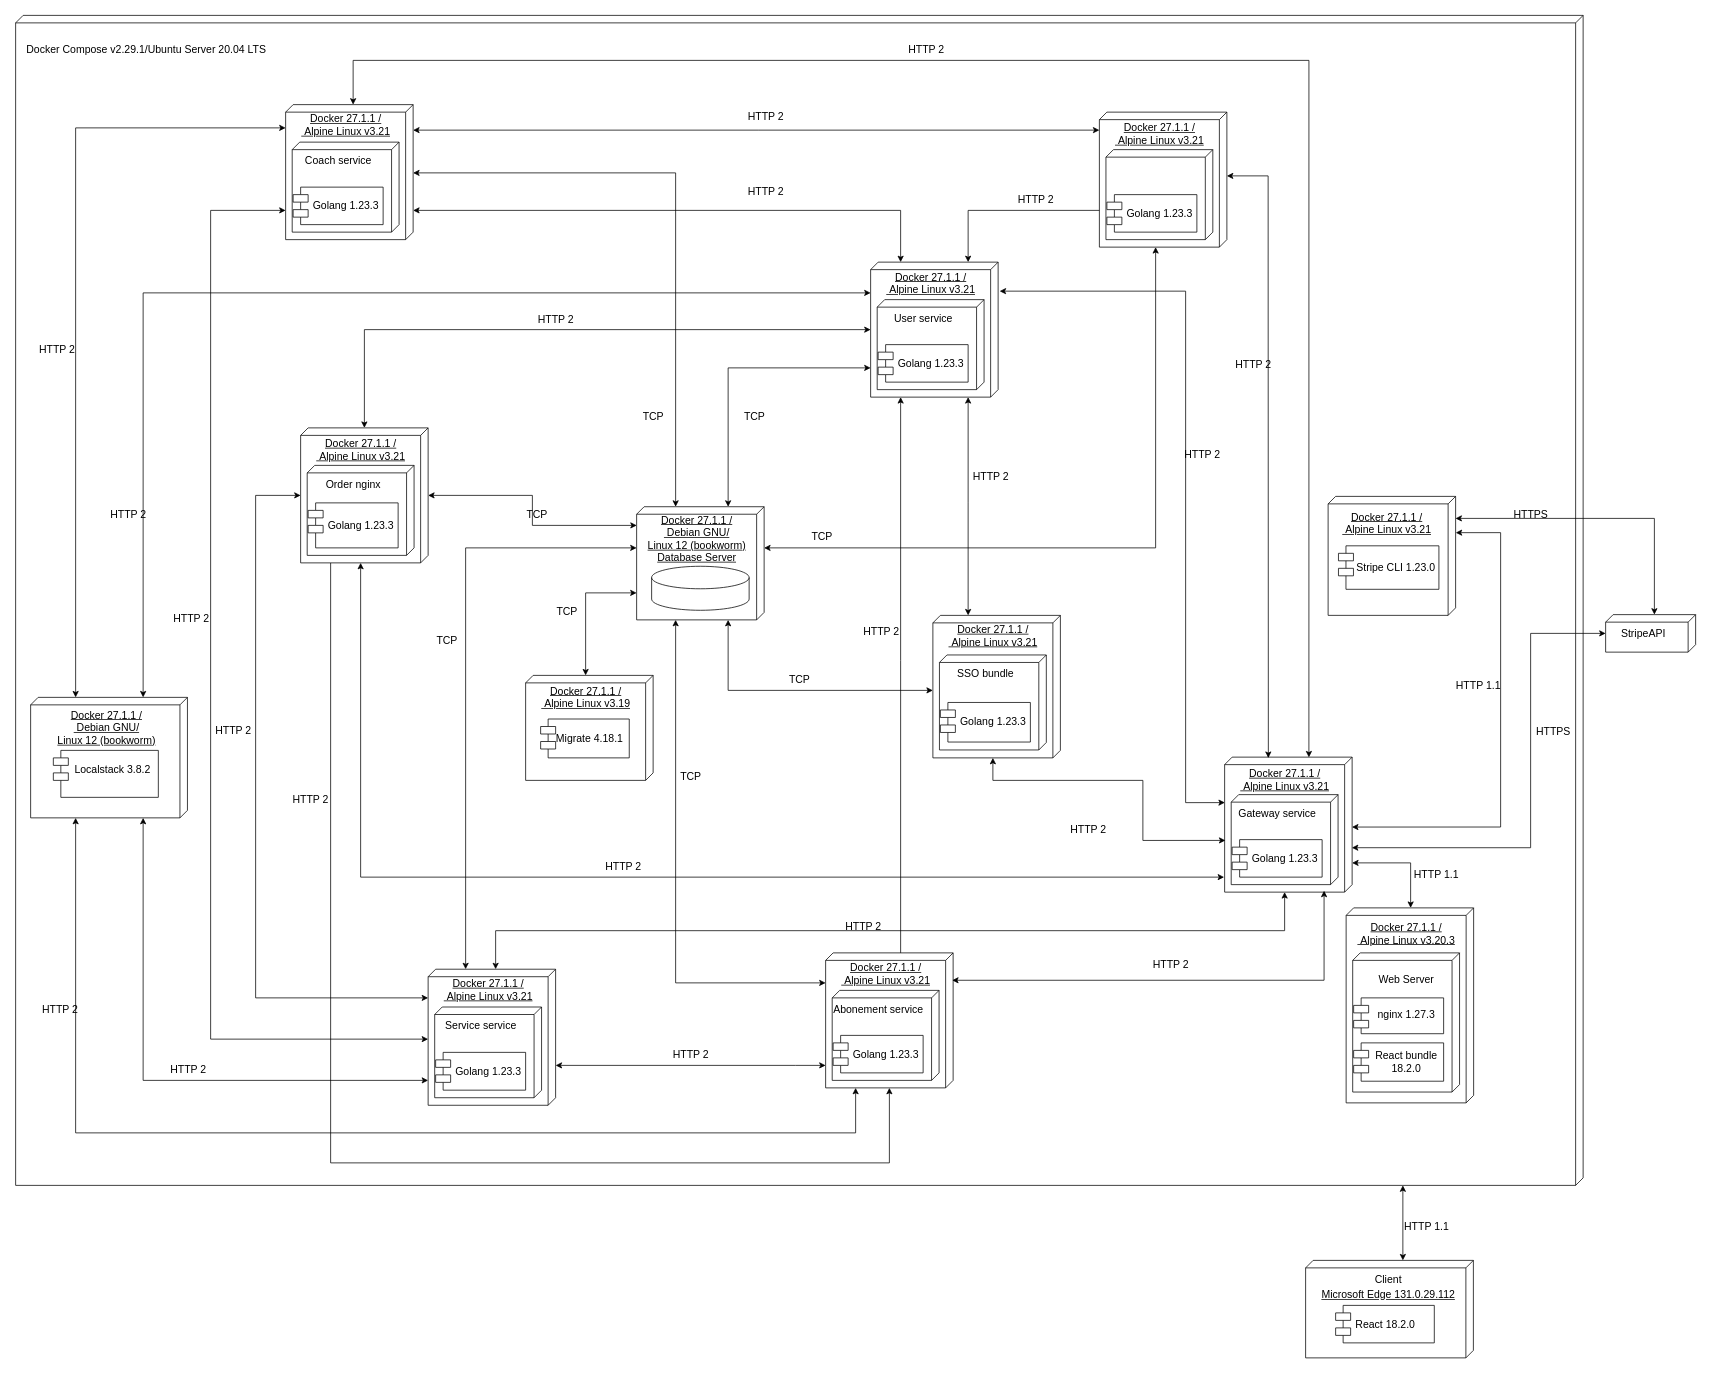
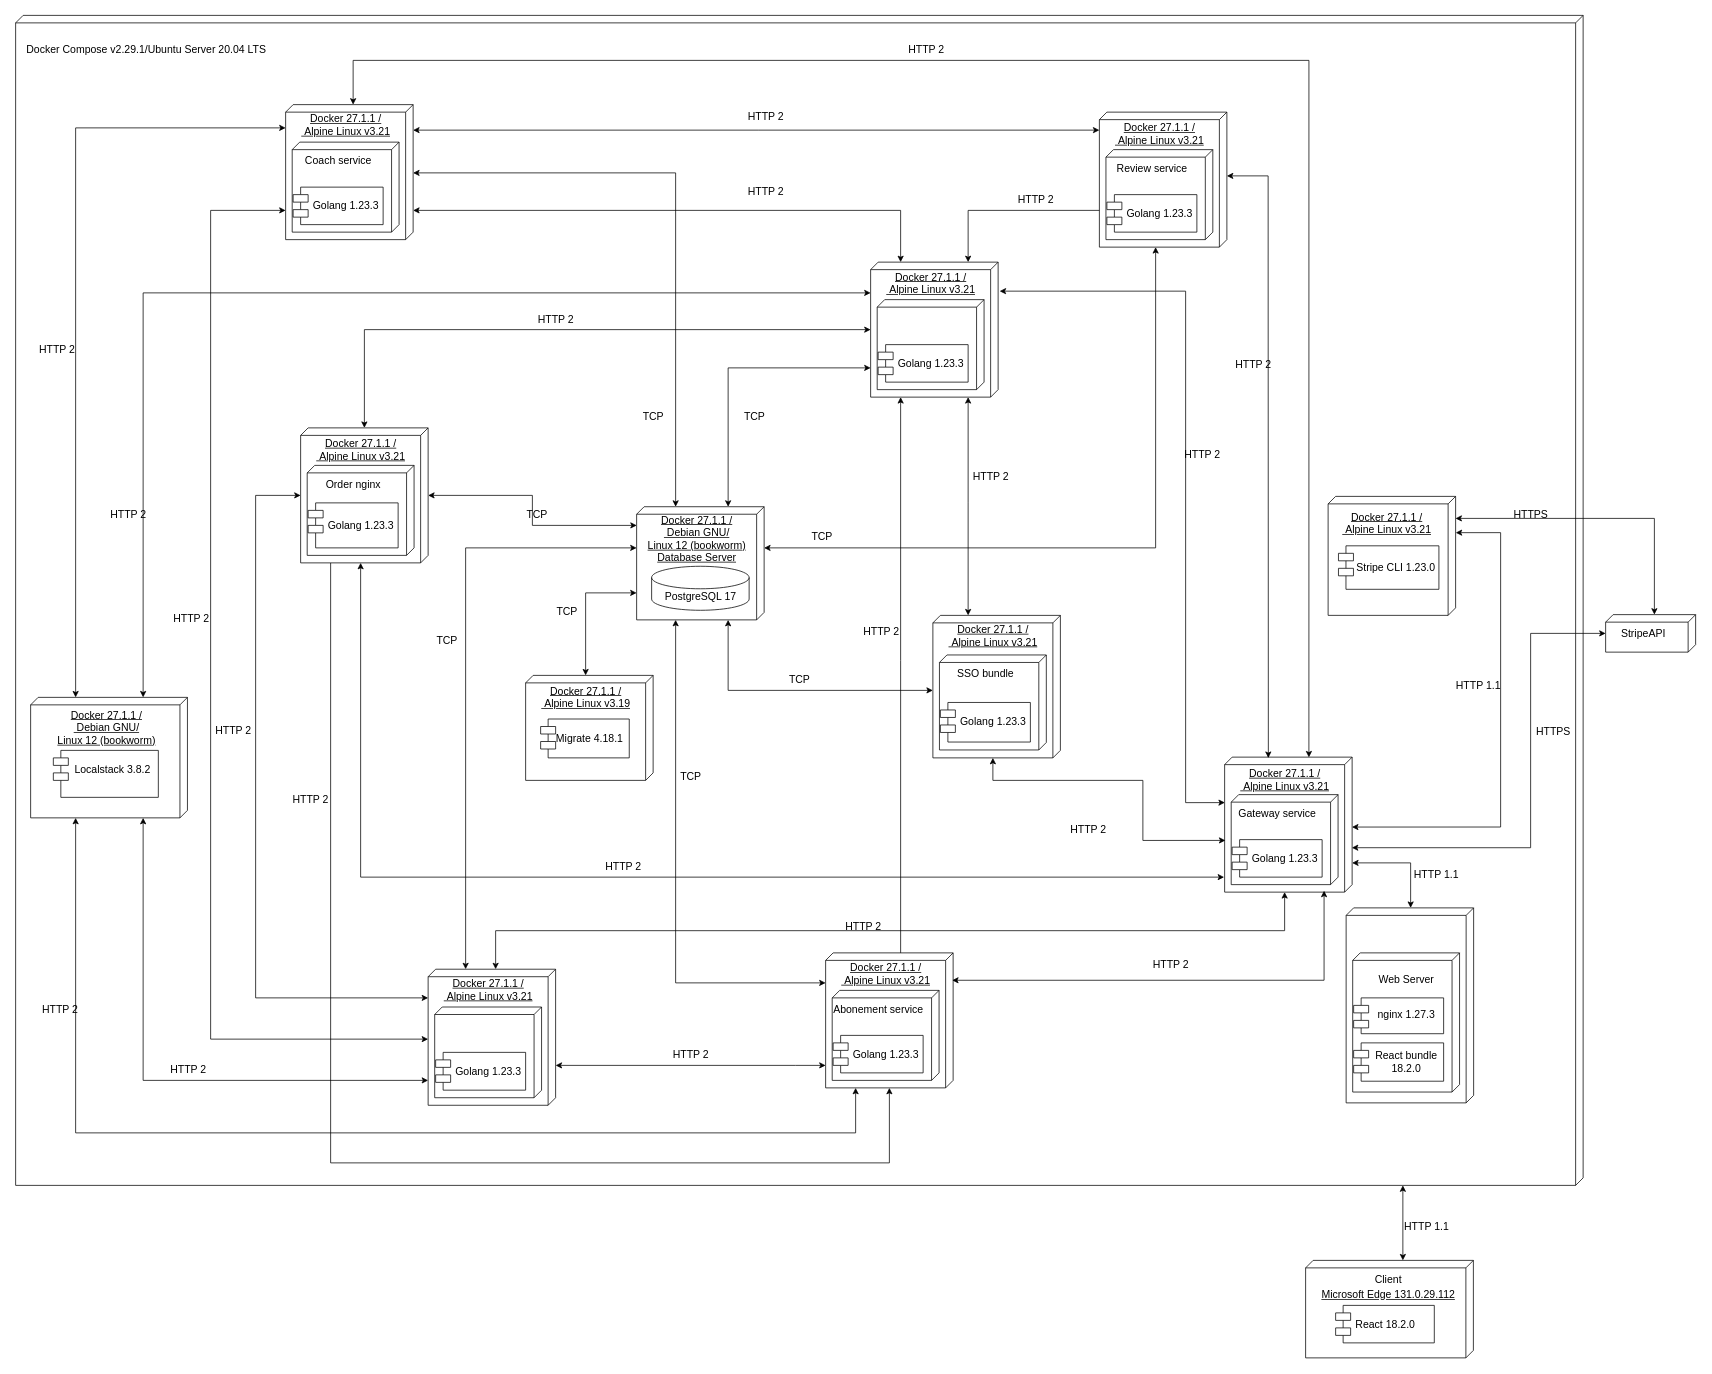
node "Review service": added
node "User service": removed
node "PostgreSQL 17": added
node "Docker 27.1.1 / Alpine Linux v3.20.3": removed
node "Service service": removed
